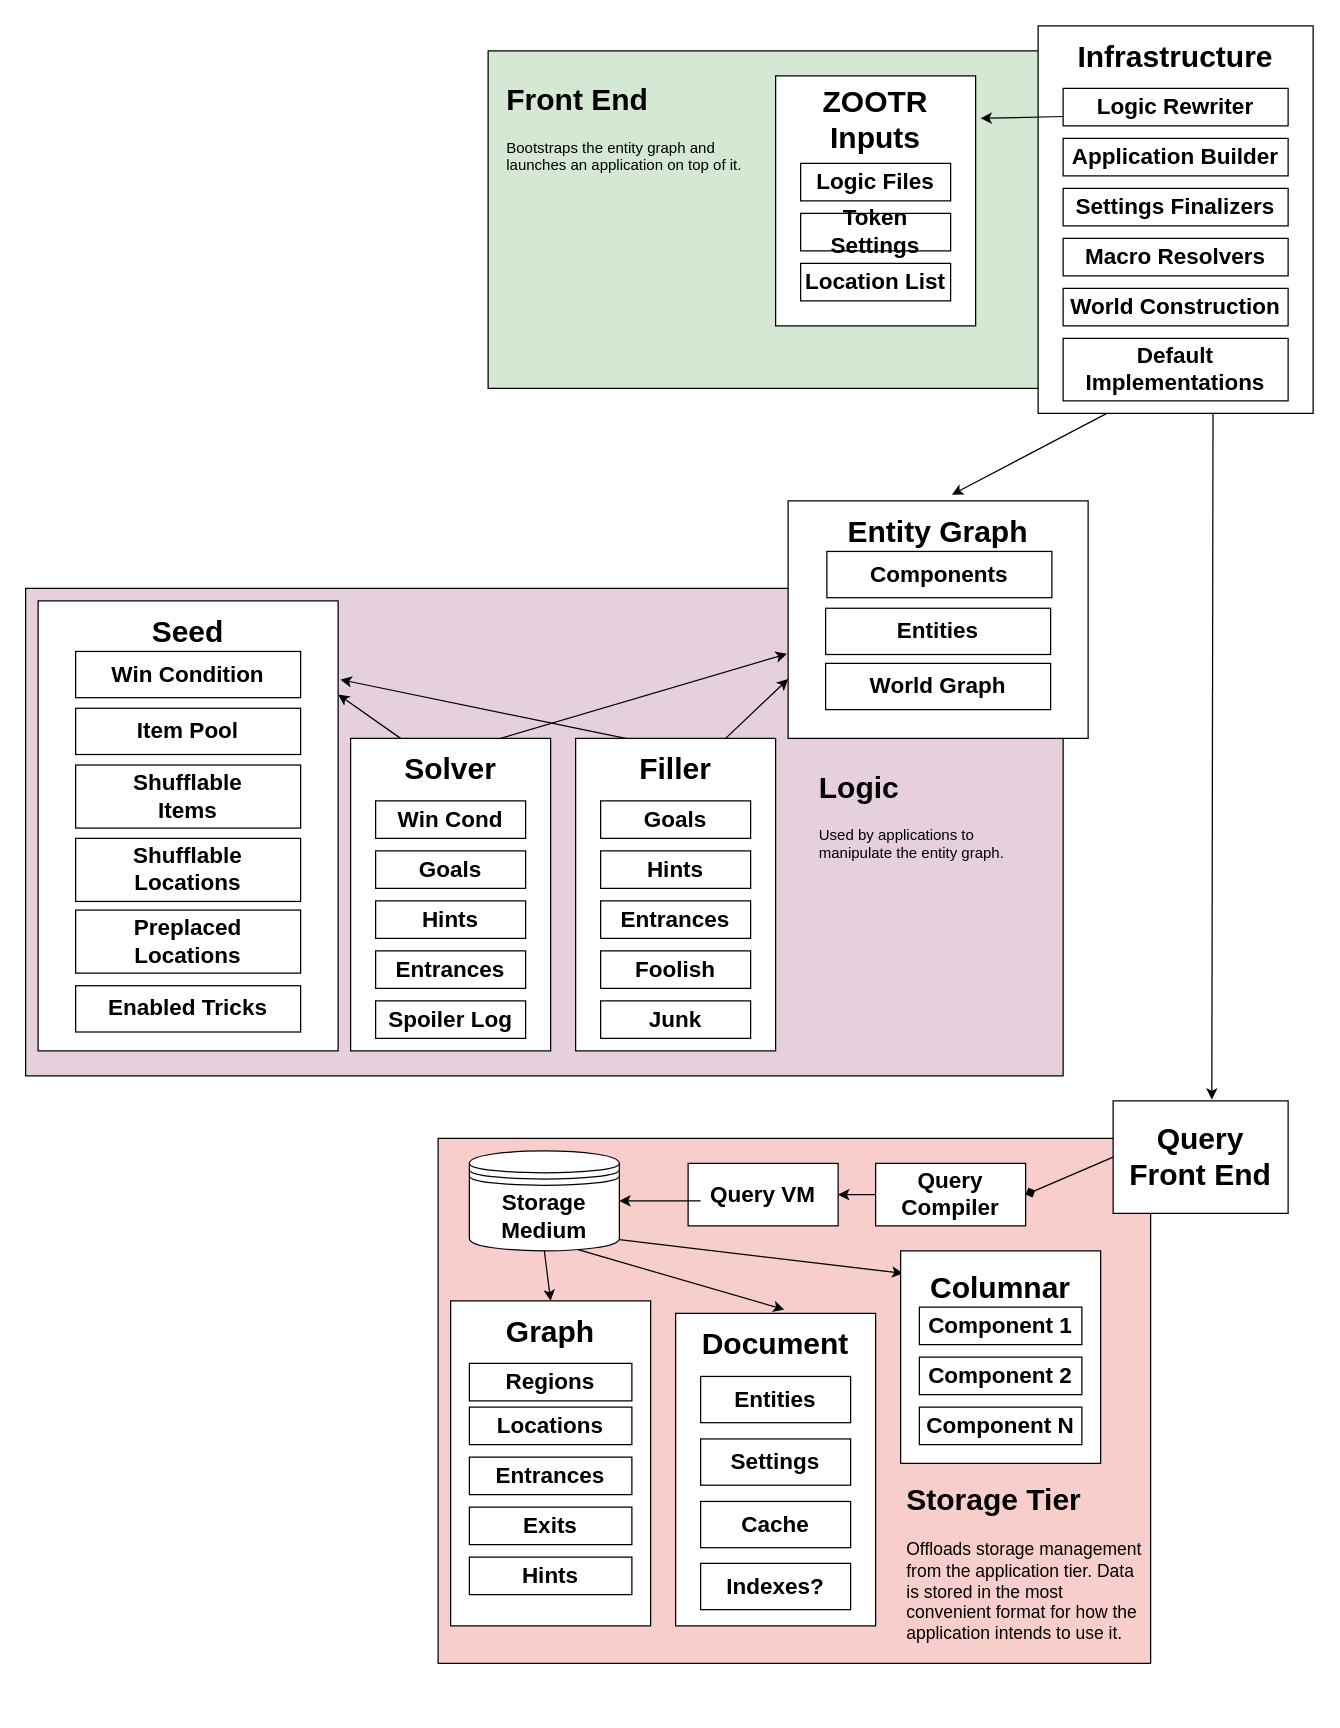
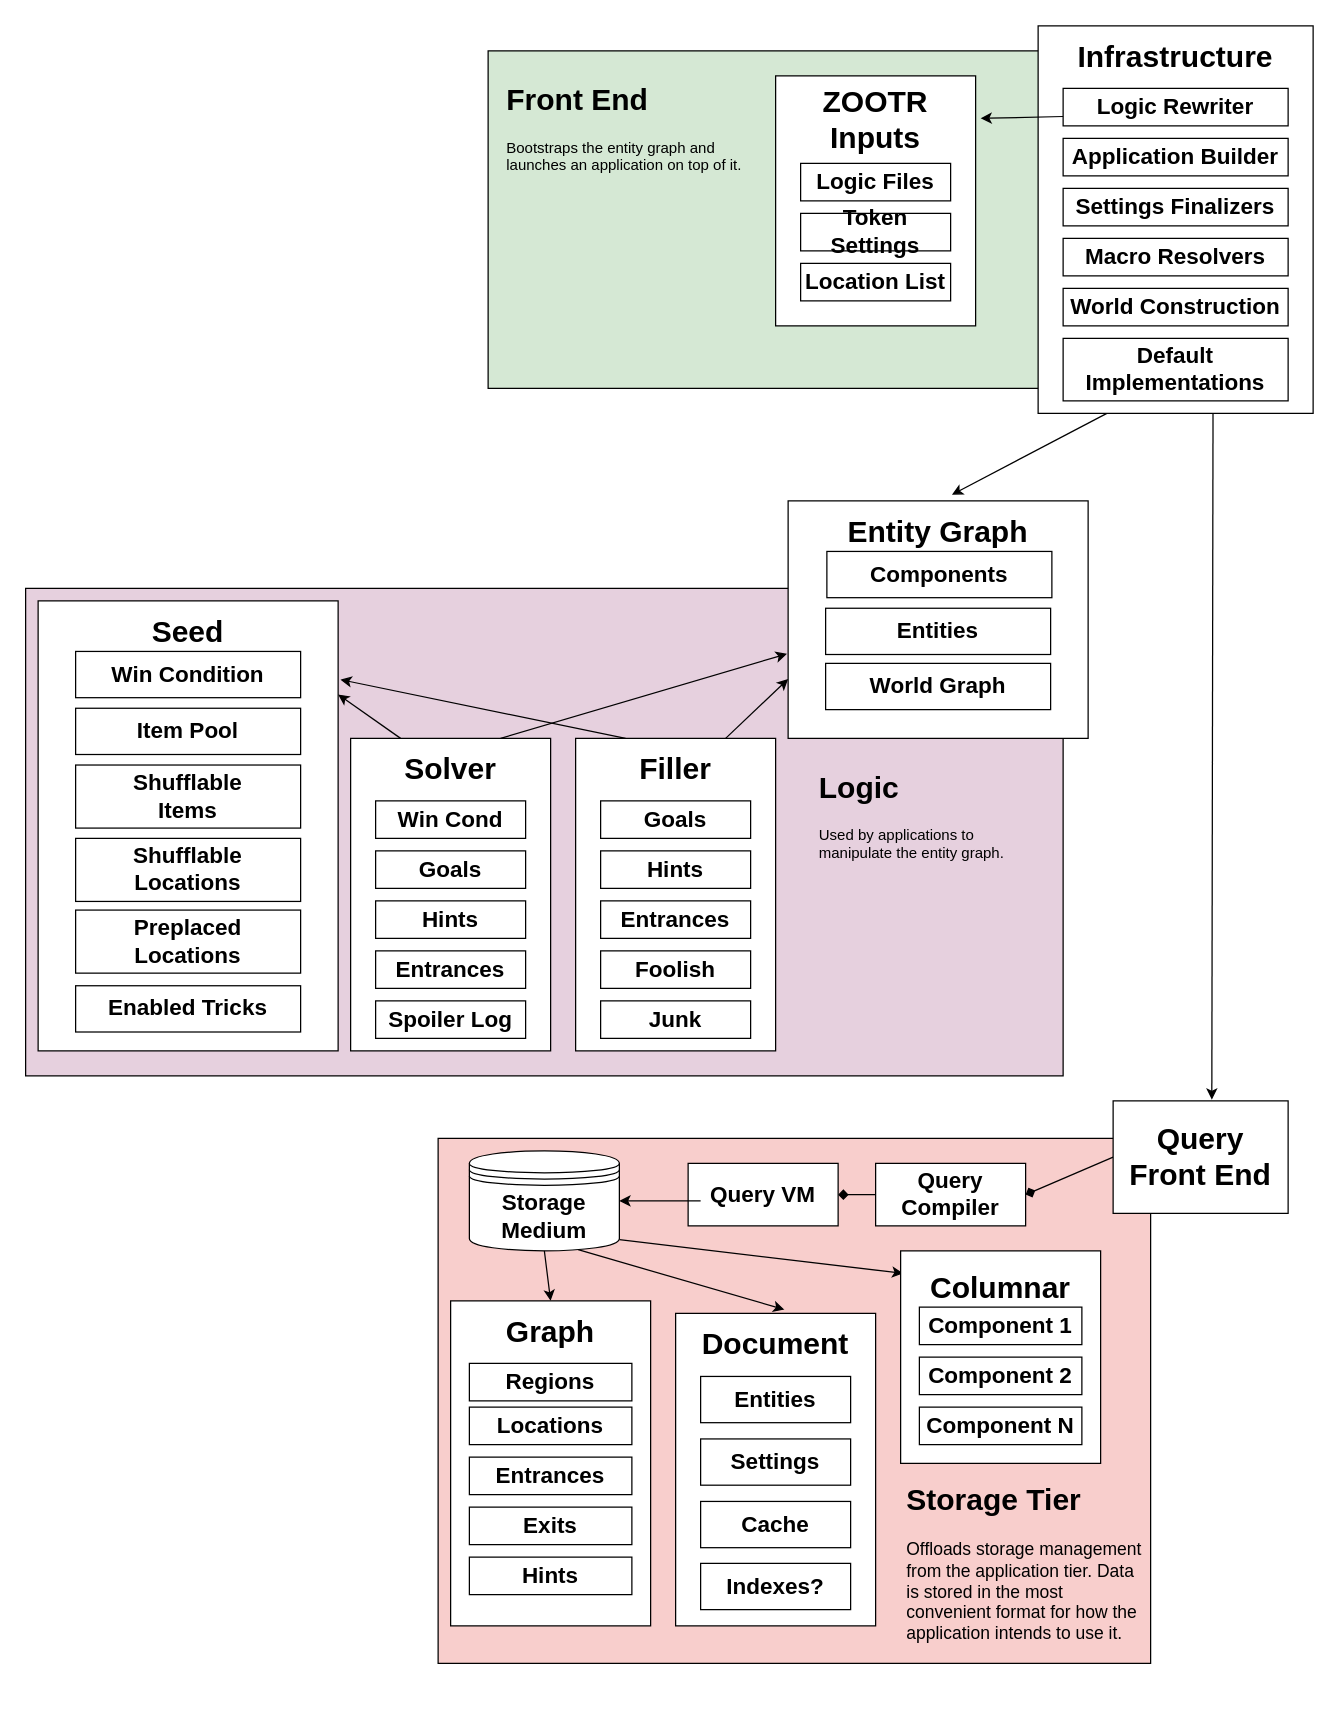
edge "Query Compiler" -> "Query VM": arrowhead classic -> diamond
